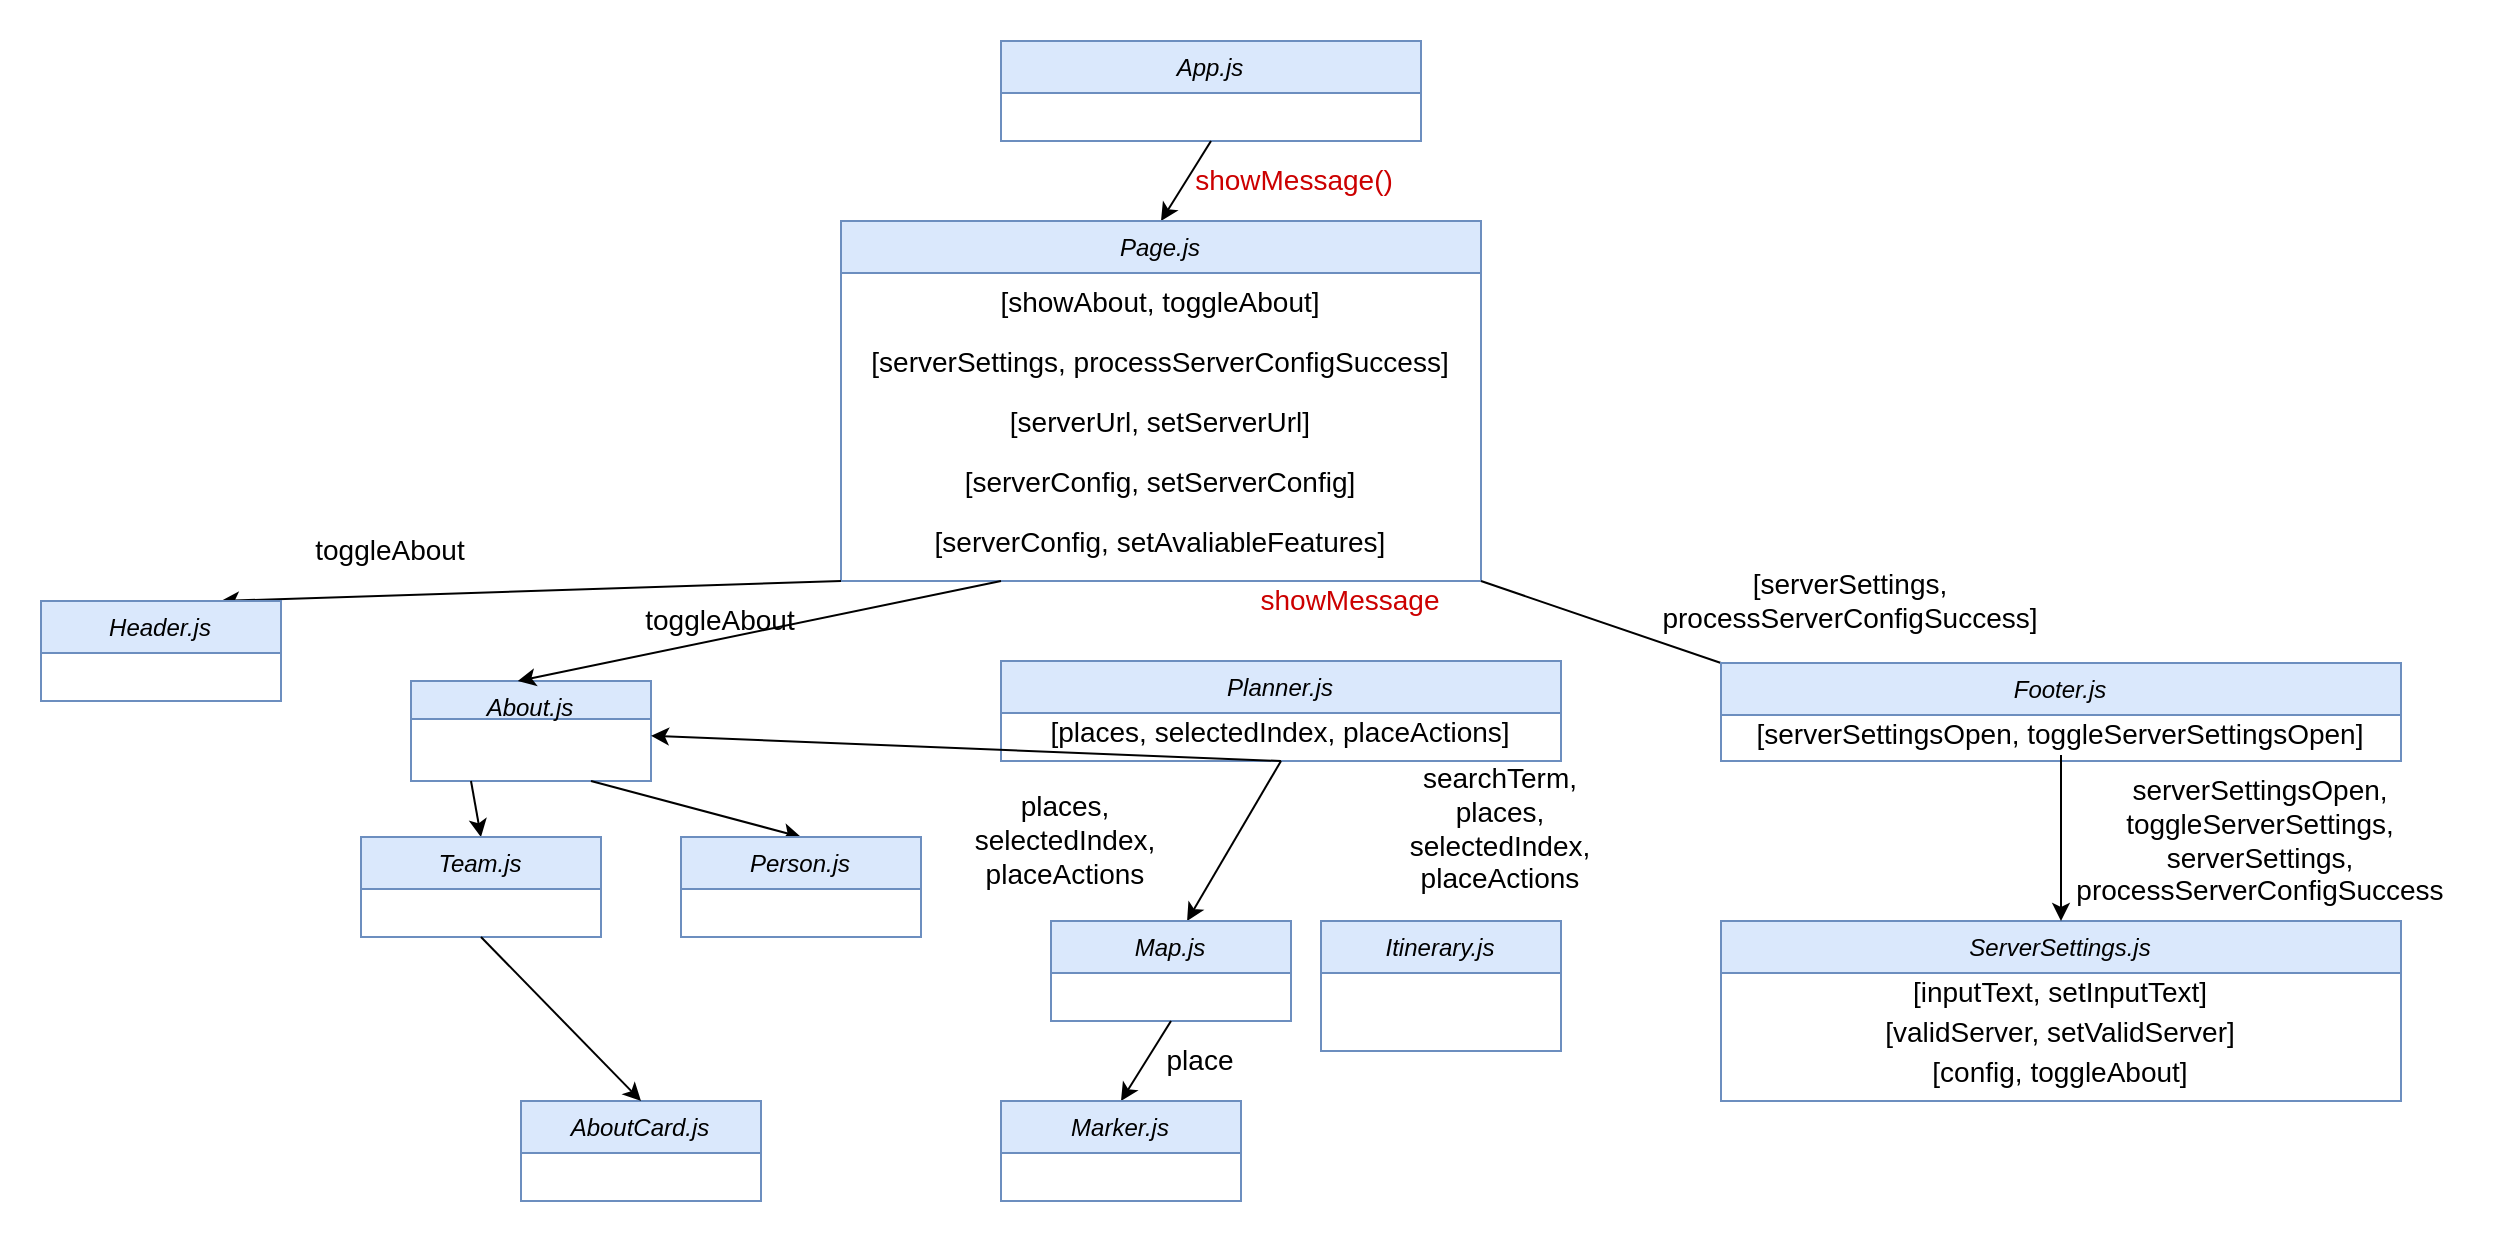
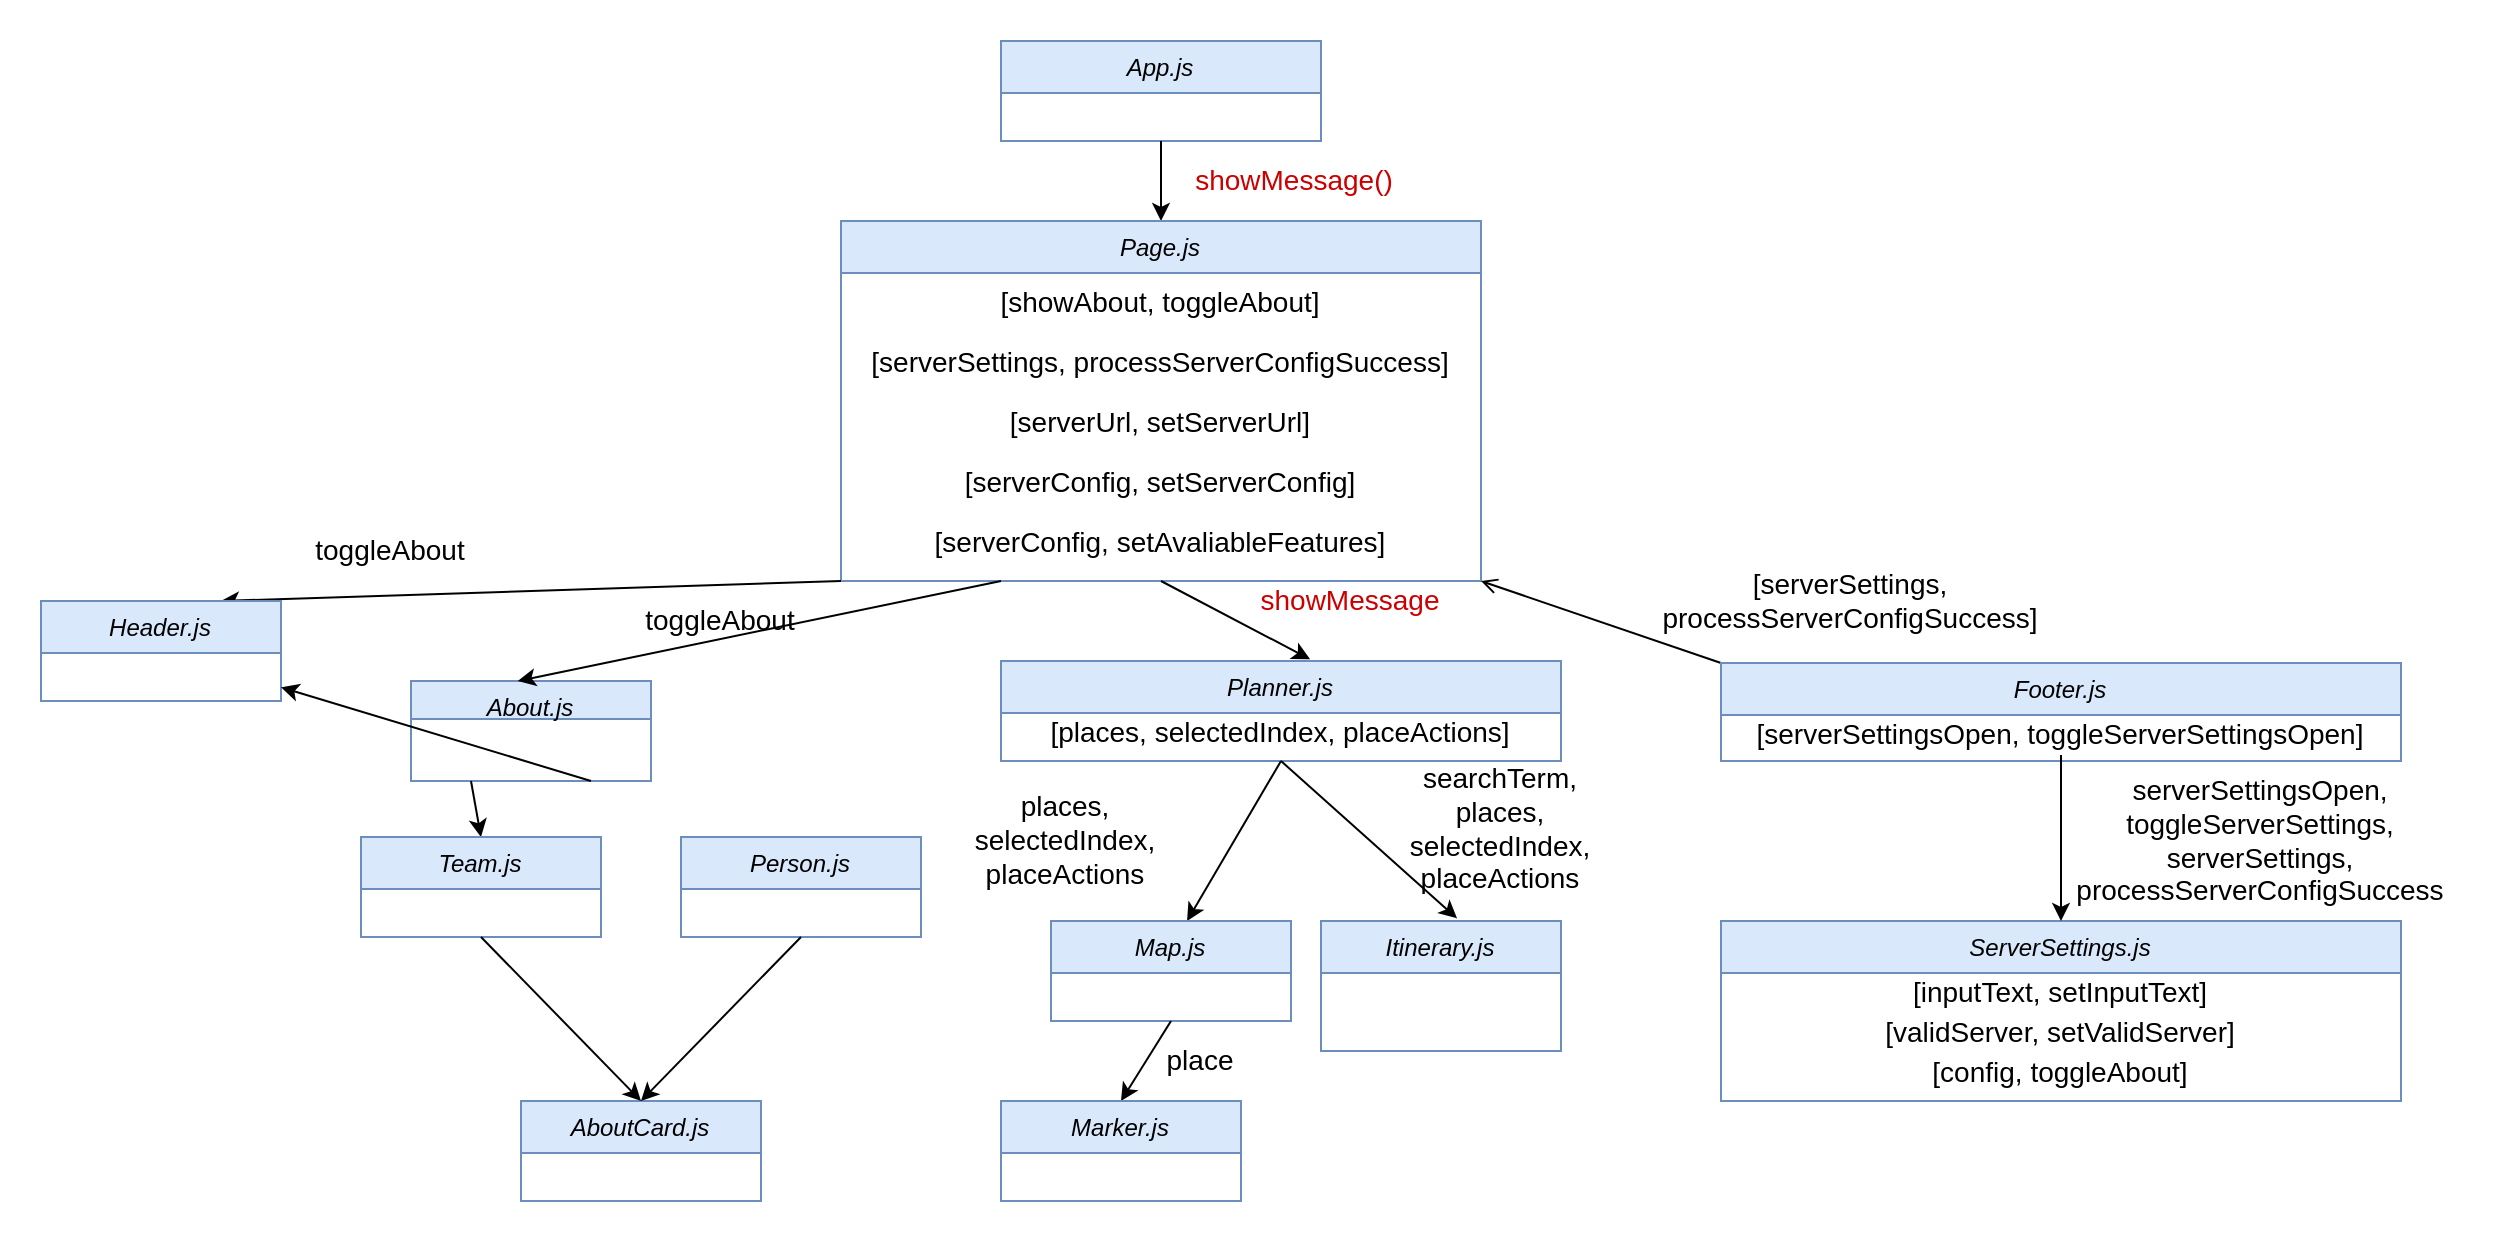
node "App.js": size 420x100 -> 320x100
edge "Page.js" -- "Footer.js": arrowhead none -> open
edge "Page.js" -> "Planner.js": added
edge "Planner.js" -> "About.js": now "Planner.js" -> "Itinerary.js"
edge "About.js" -> "Person.js": now "About.js" -> "Header.js"
edge "Person.js" -> "AboutCard.js": added
